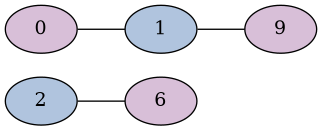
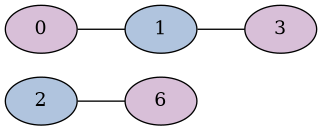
node "9": label "9" -> "3"
